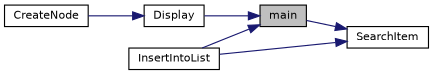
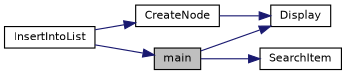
edge "Display" -> "main": reversed
edge "InsertIntoList" -> "SearchItem": now "InsertIntoList" -> "CreateNode"
